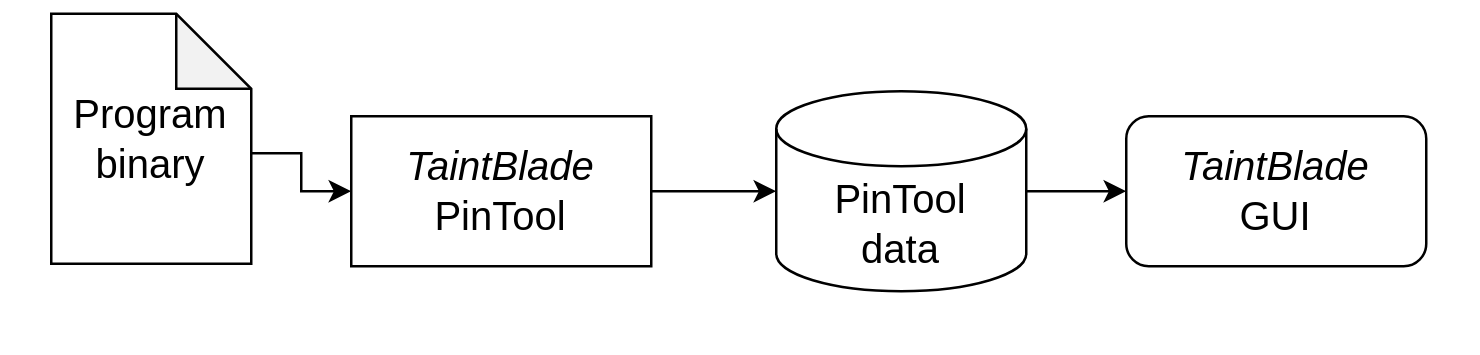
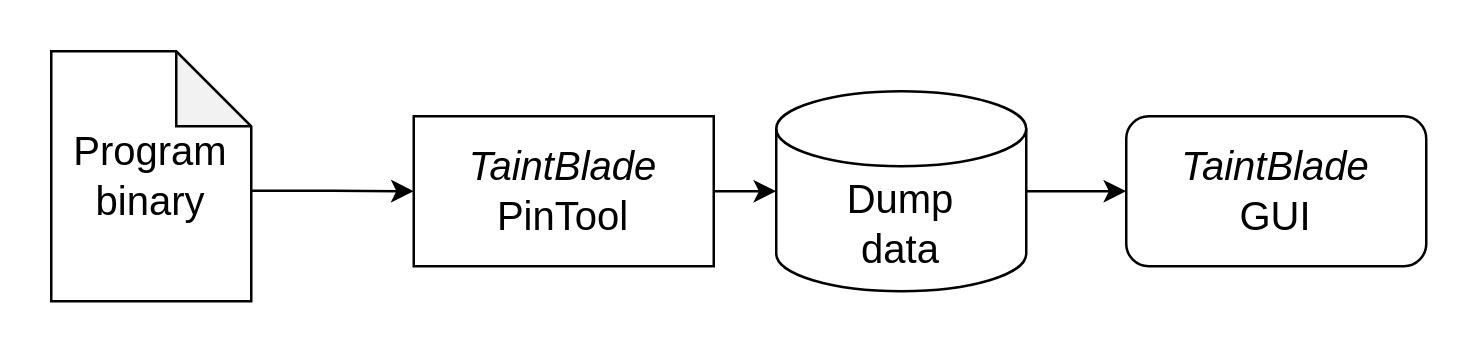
node "Program binary": moved (151, 139) -> (151, 176)
node "TaintBlade PinTool": moved (501, 191) -> (564, 191)
node "PinTool data": label "PinTool data" -> "Dump data"
